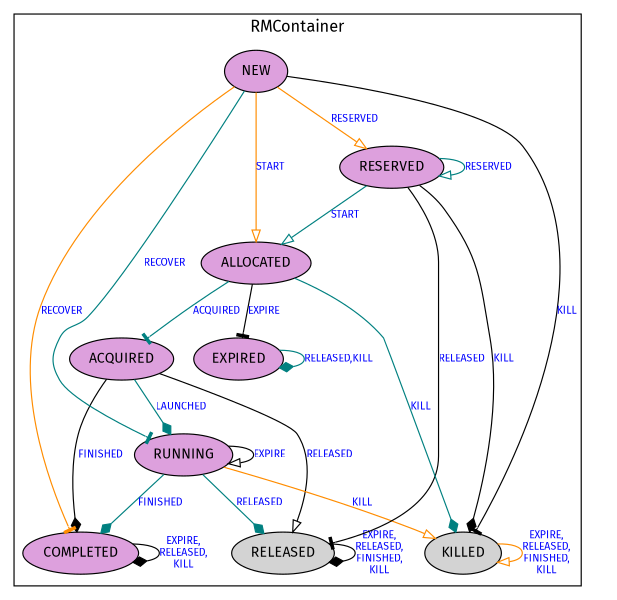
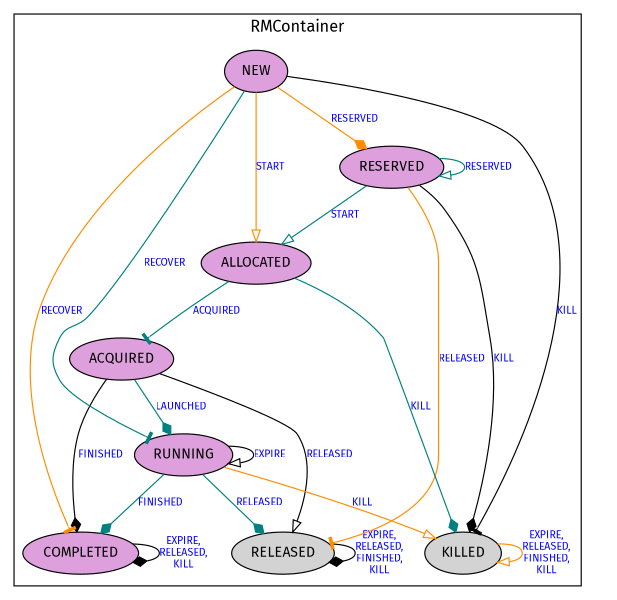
edge "NEW" -> "RESERVED": arrowhead onormal -> diamond
node "EXPIRED": removed
edge "RESERVED" -> "RELEASED": color black -> darkorange
